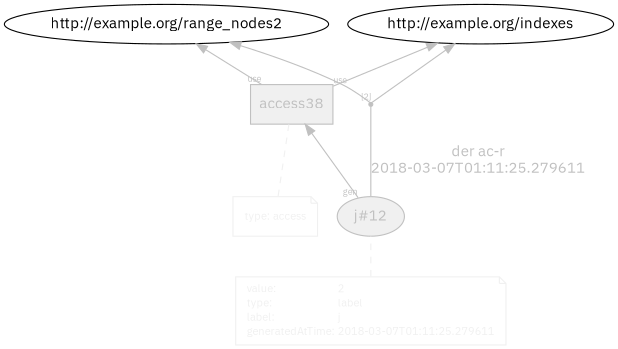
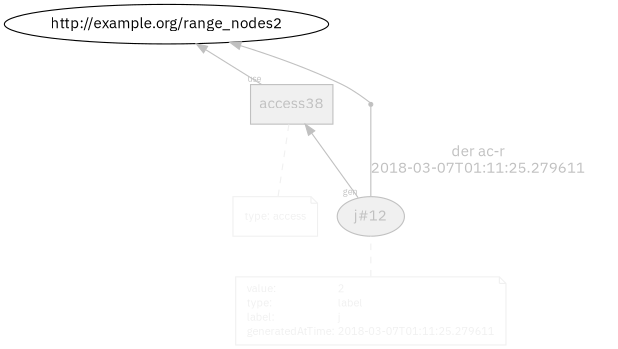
node "http://example.org/indexes": removed
